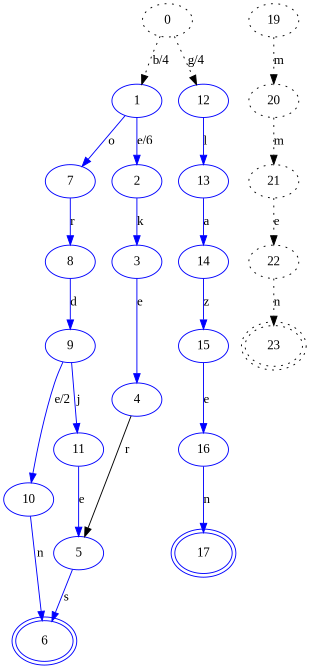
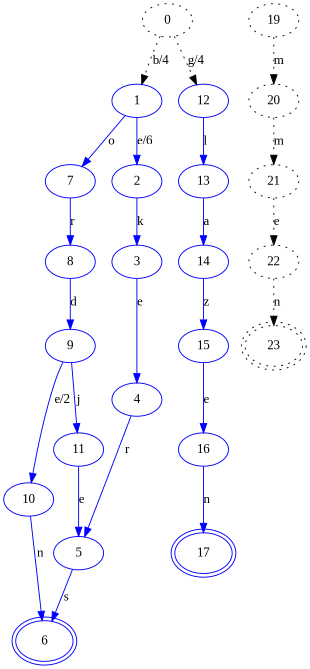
edge "4" -> "5": color black -> blue
